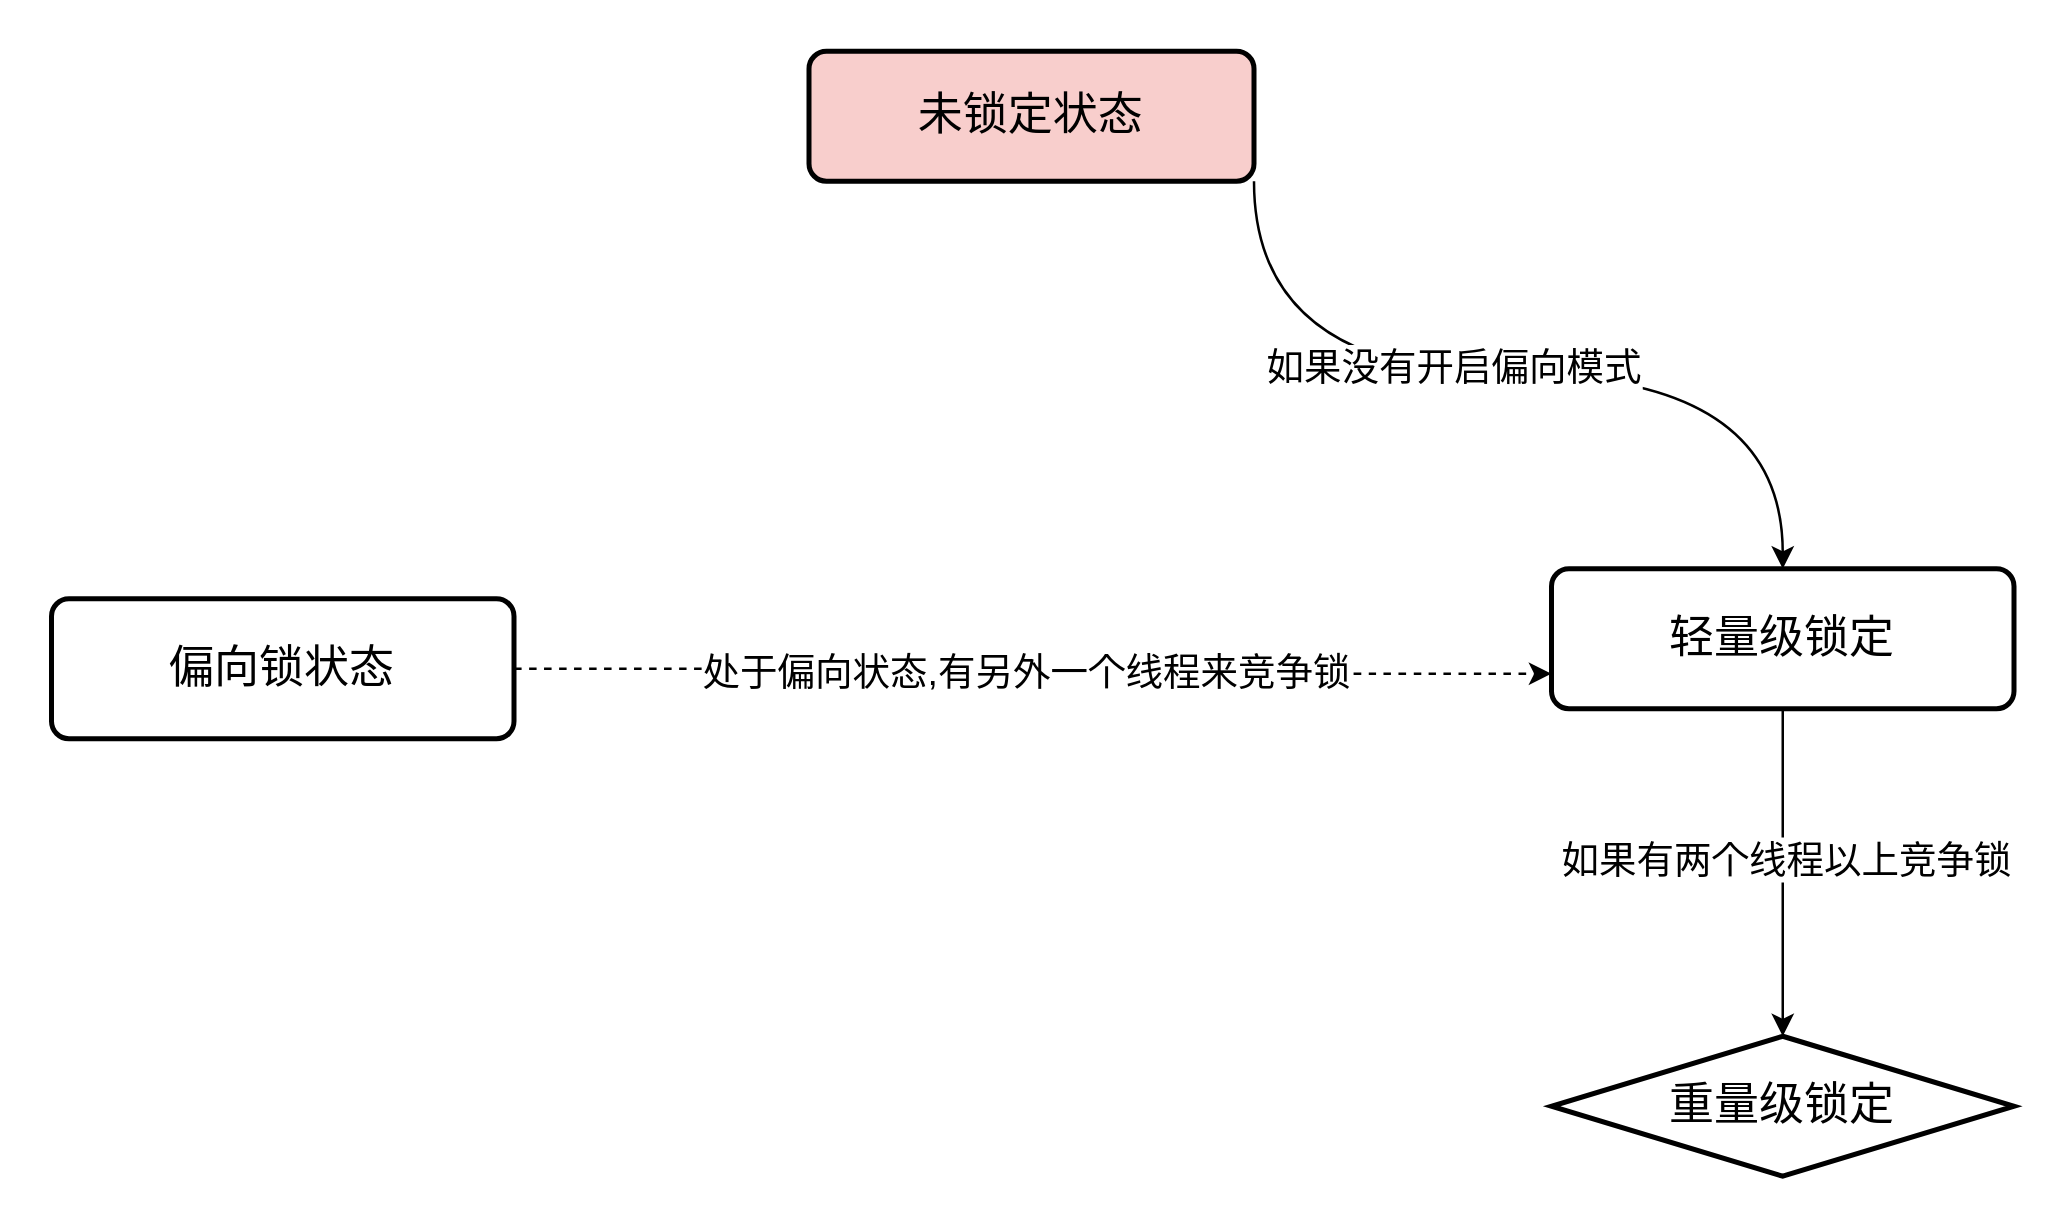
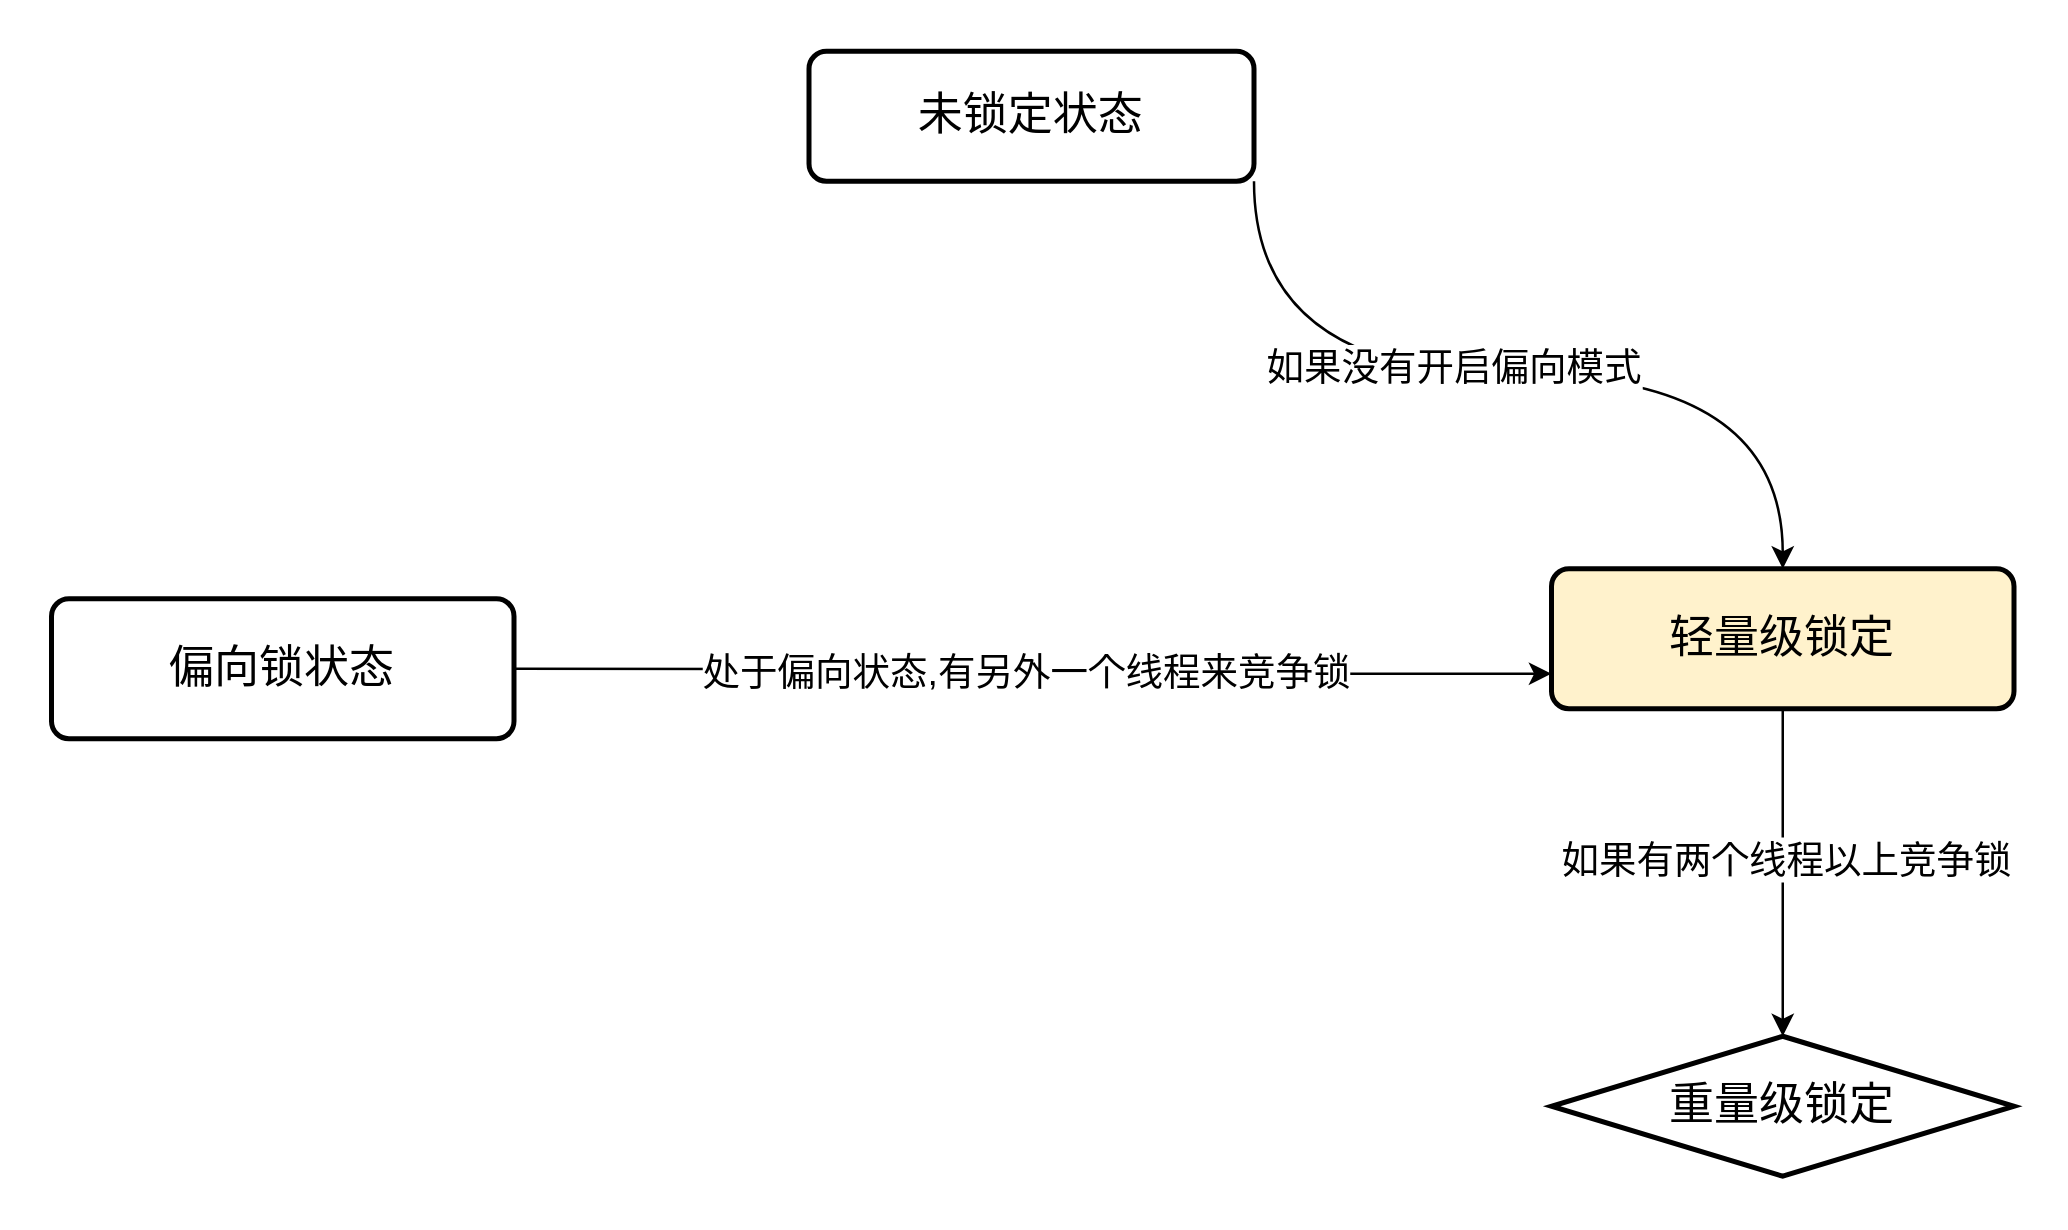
node "未锁定状态": fillcolor #f8cecc -> #ffffff
node "轻量级锁定": fillcolor #ffffff -> #fff2cc
edge "偏向锁状态" -> "轻量级锁定": style dashed -> solid
